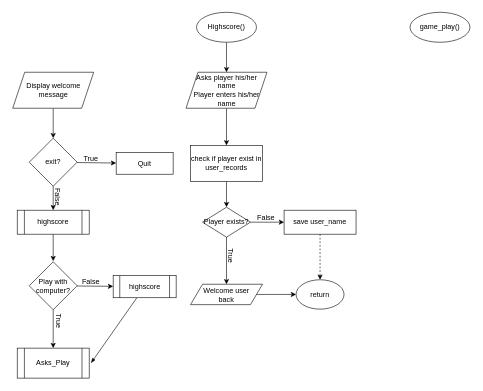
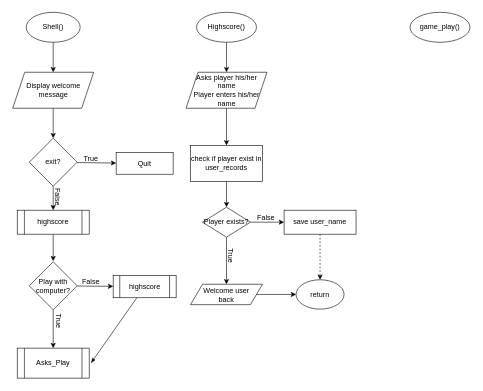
node "Shell()": added
edge "Shell()" -> "Display welcome message": added
